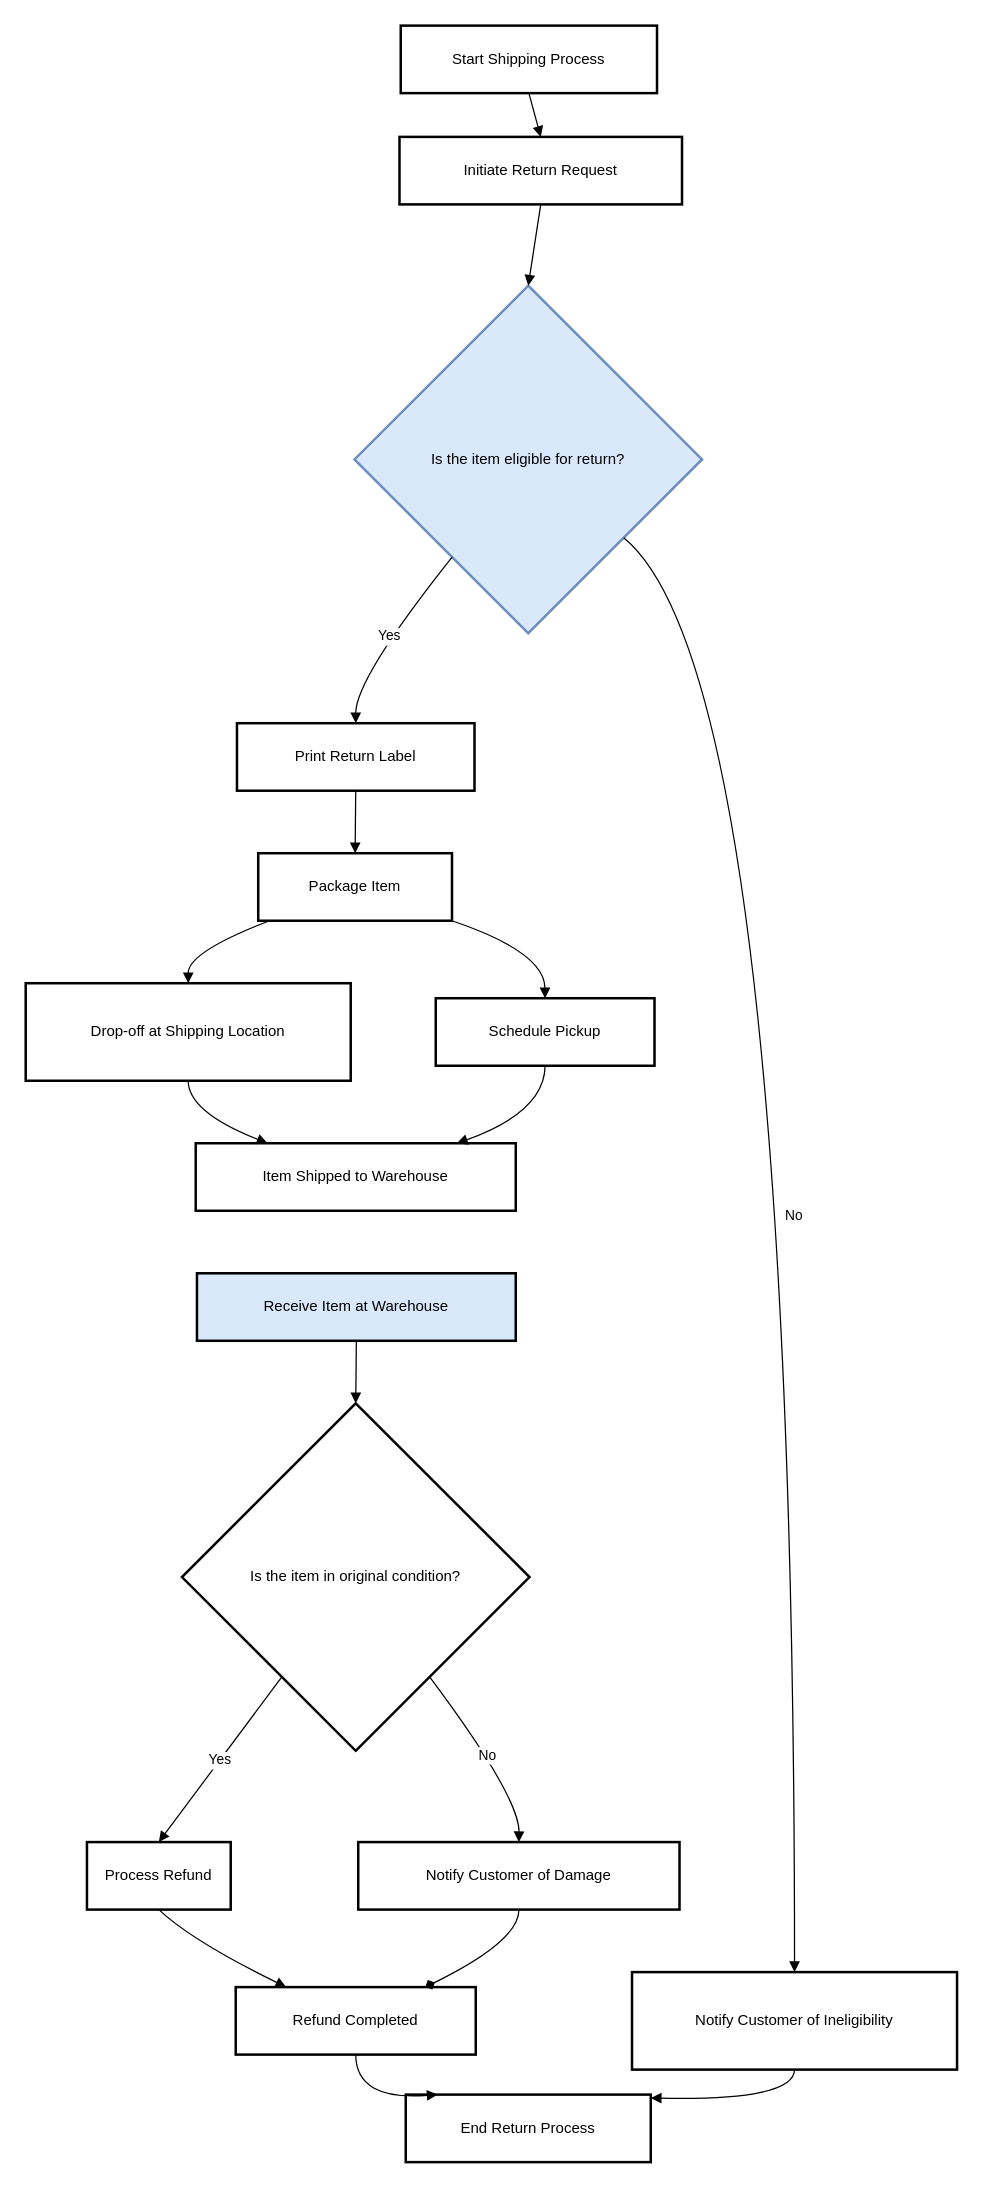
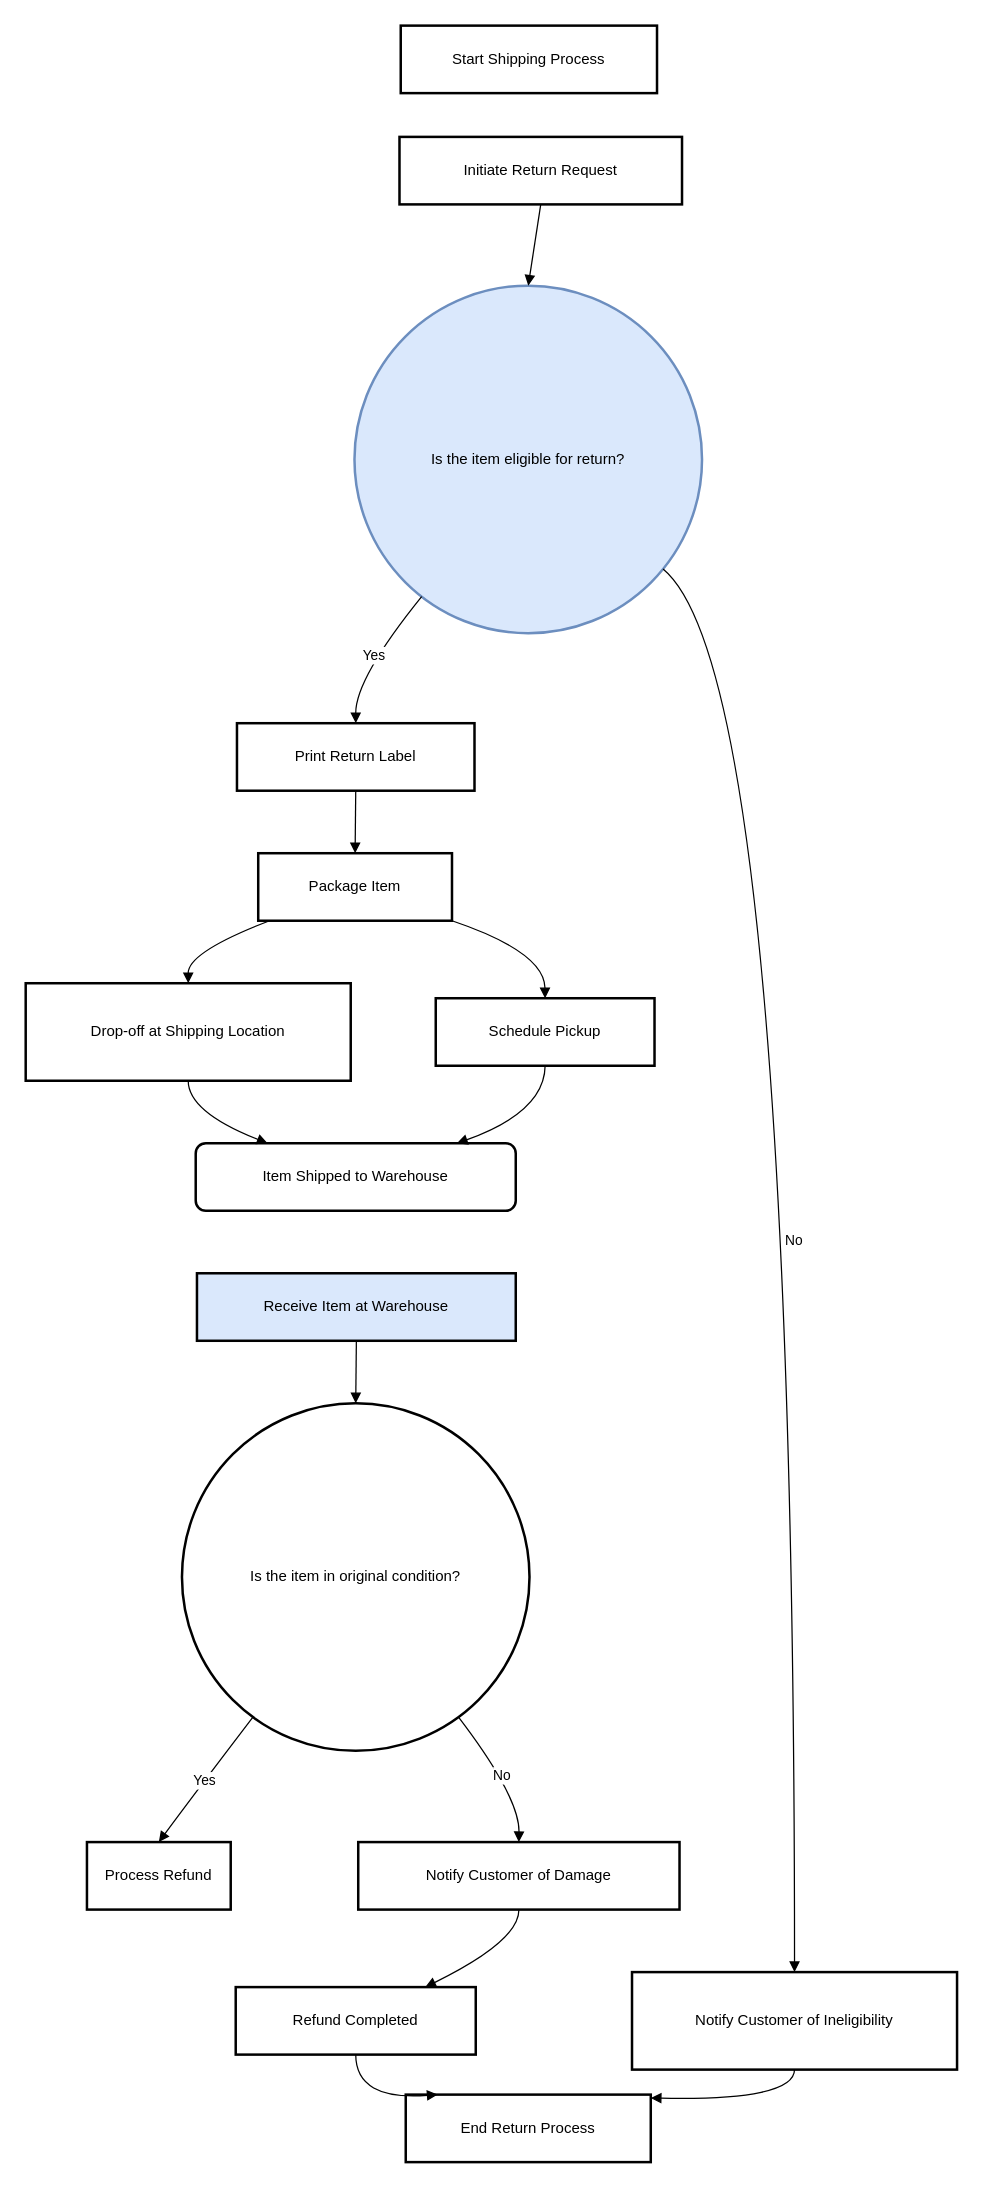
edge "Start Shipping Process" -> "Initiate Return Request": removed
node "Is the item eligible for return?": shape diamond -> ellipse
node "Item Shipped to Warehouse": shape rectangle -> rounded rectangle
node "Is the item in original condition?": shape diamond -> ellipse
edge "Process Refund" -> "Refund Completed": removed
edge "Notify Customer of Damage" -> "Refund Completed": arrowhead diamond -> block
